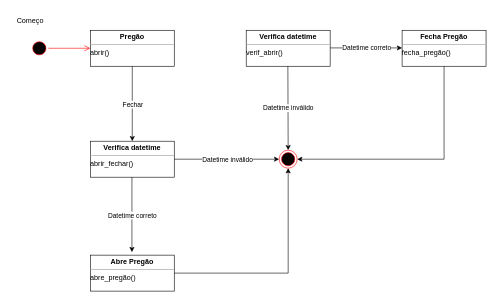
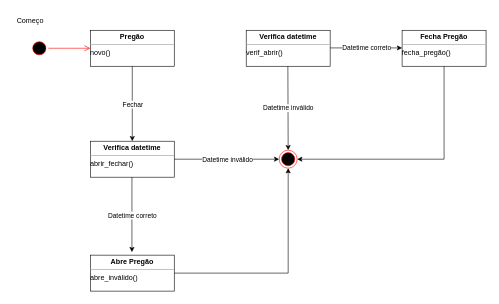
node "Pregão abrir()": label "Pregão abrir()" -> "Pregão novo()"
node "Abre Pregão abre_pregão()": label "Abre Pregão abre_pregão()" -> "Abre Pregão abre_inválido()"
